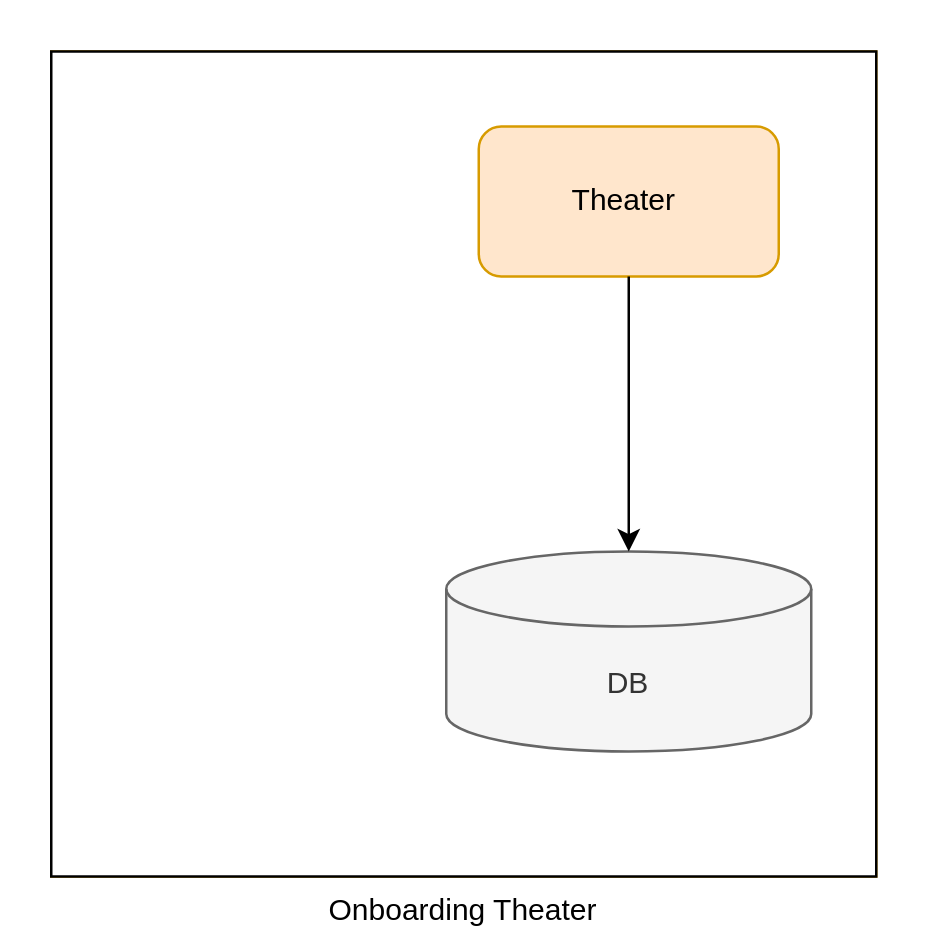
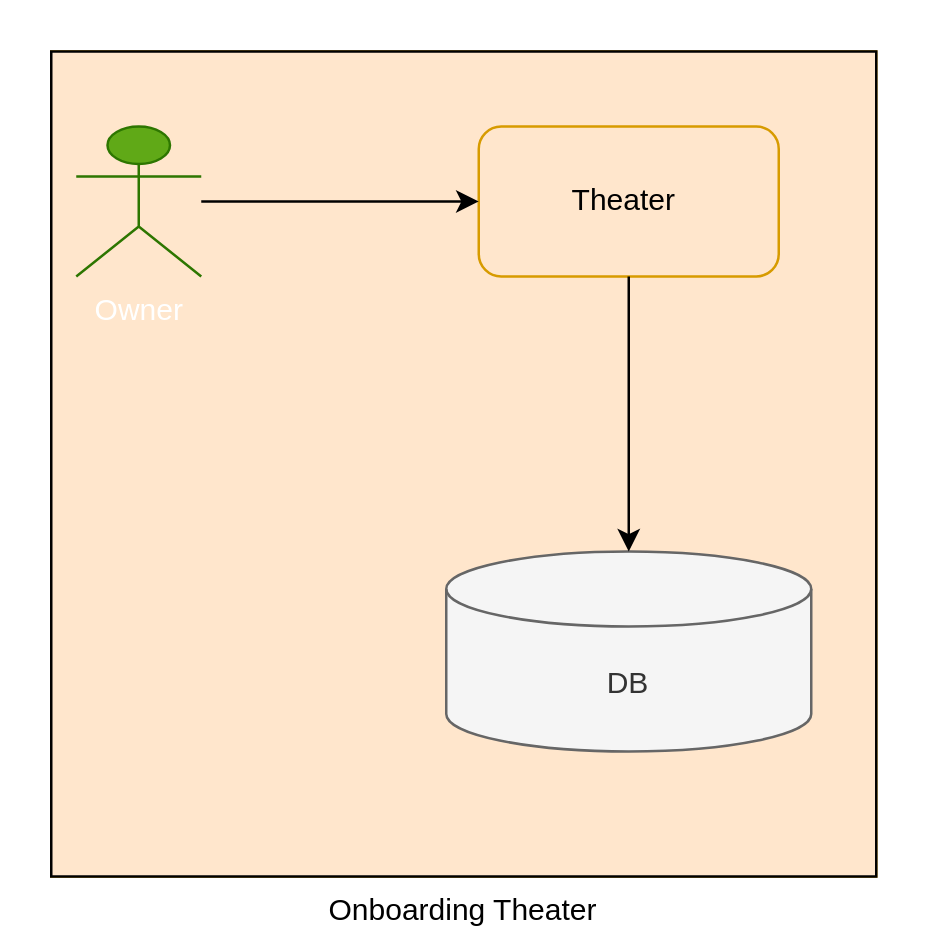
node "Owner": added
edge "Owner" -> "Theater": added
node "Onboarding Theater": fillcolor #ffffff -> #ffe6cc
